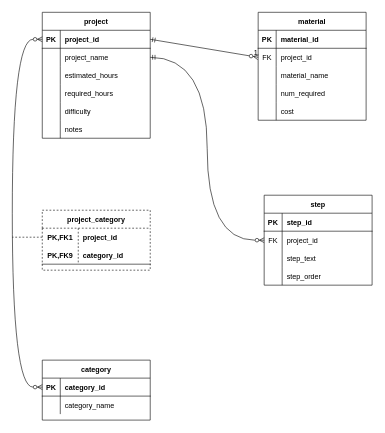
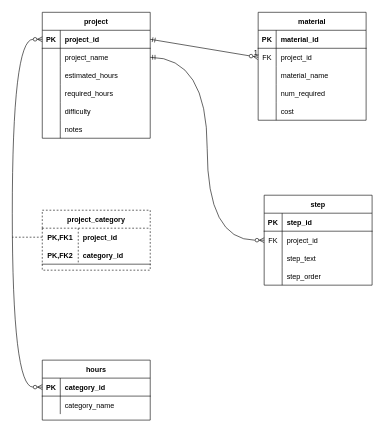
node "PK,FK9": label "PK,FK9" -> "PK,FK2"
node "category": label "category" -> "hours"
